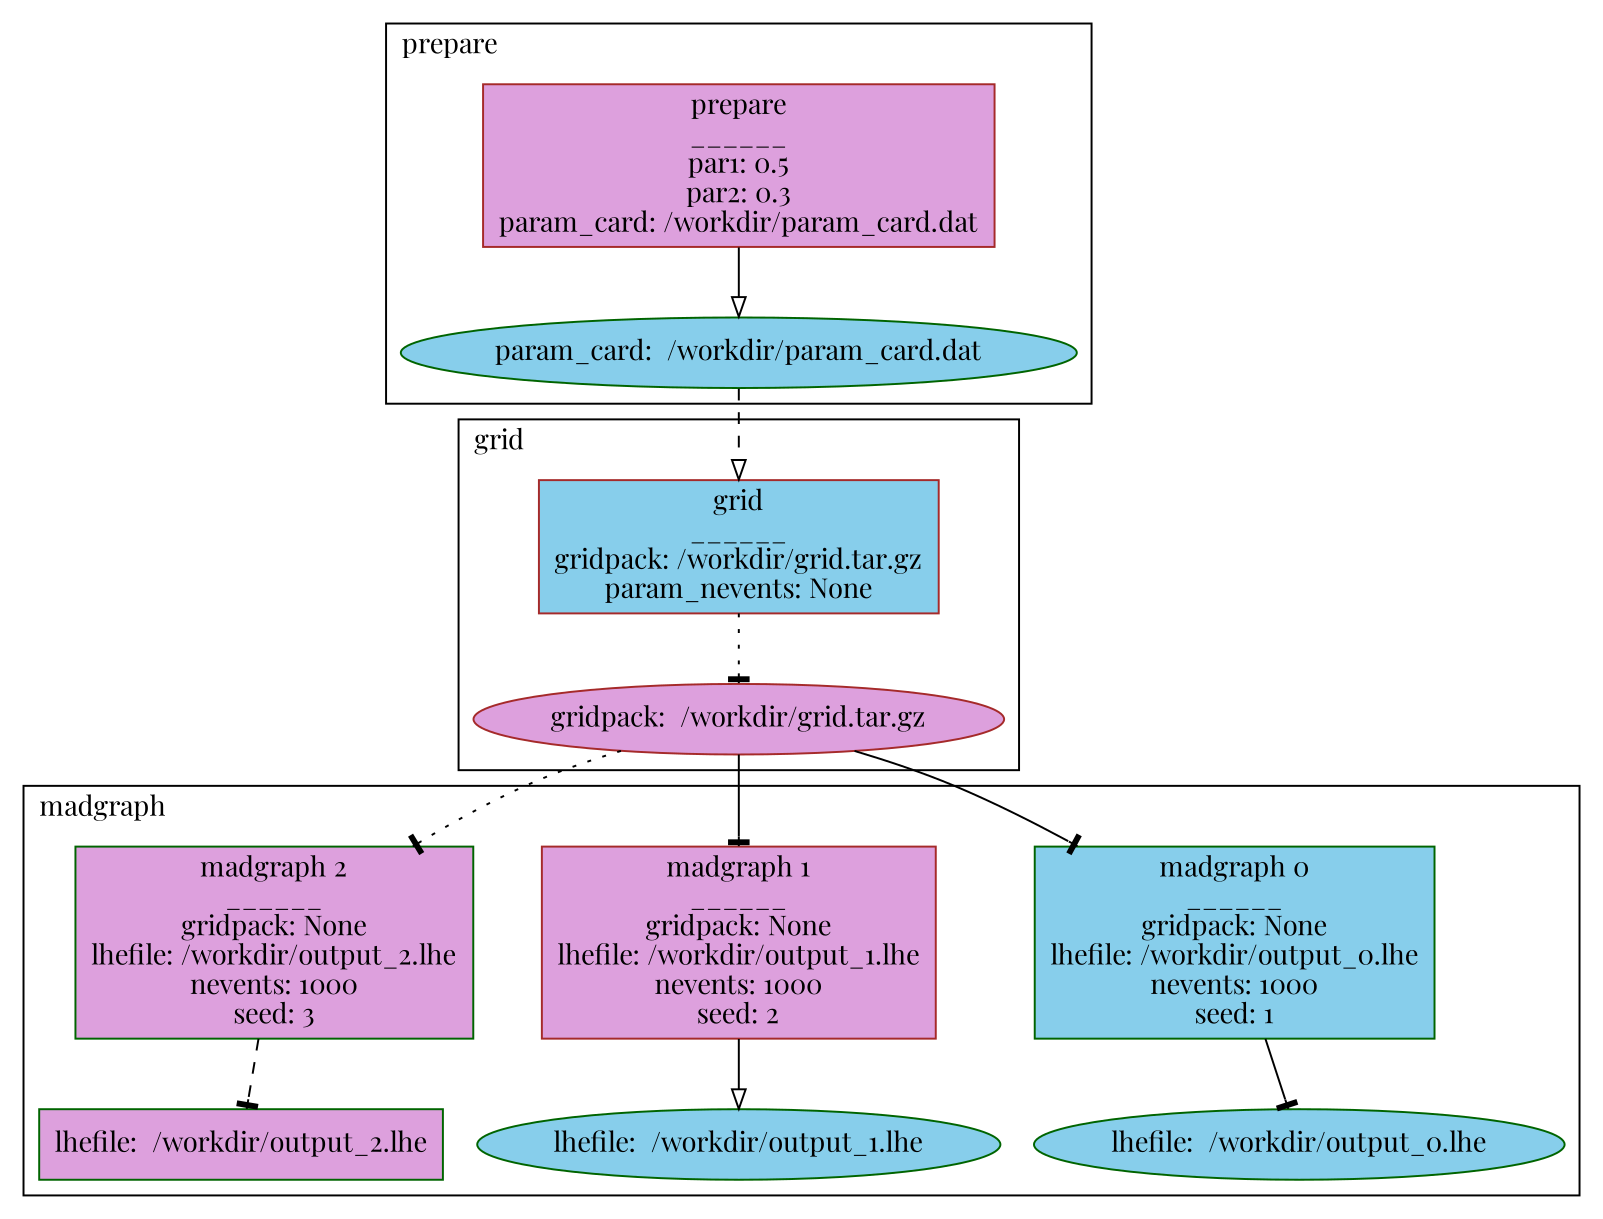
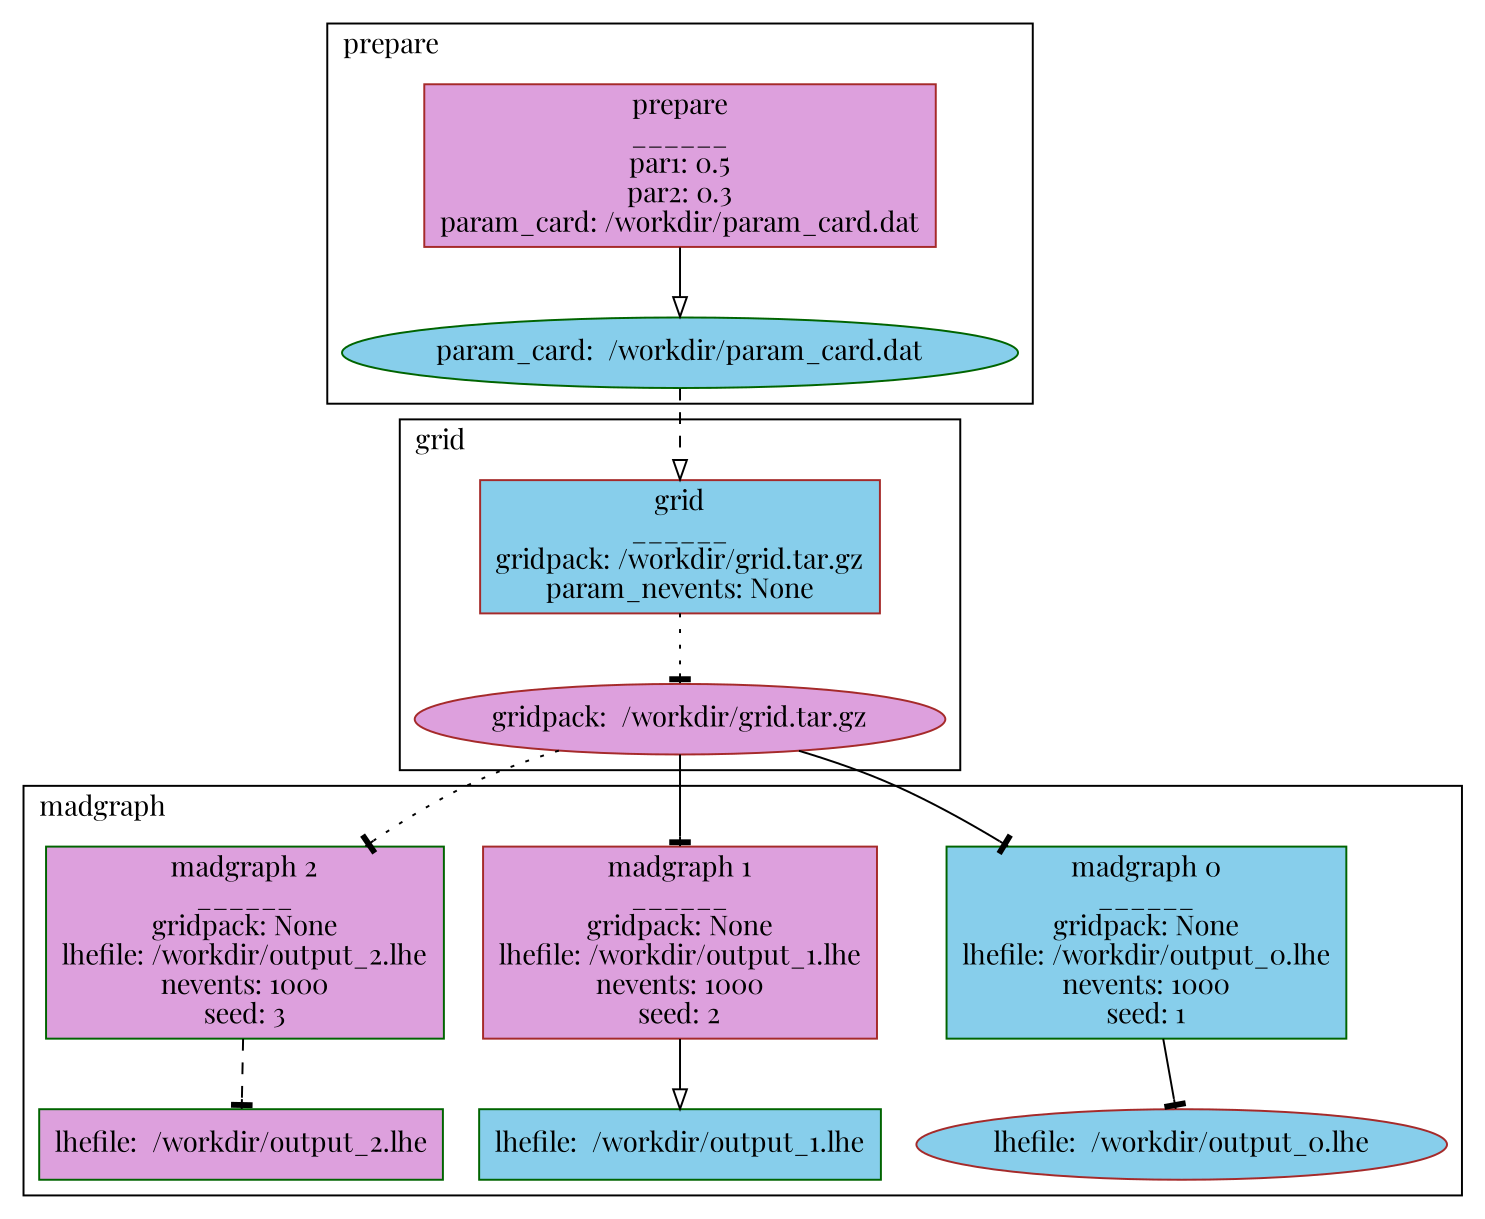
node "lhefile:  /workdir/output_1.lhe": shape ellipse -> box
node "lhefile:  /workdir/output_0.lhe": color darkgreen -> brown
